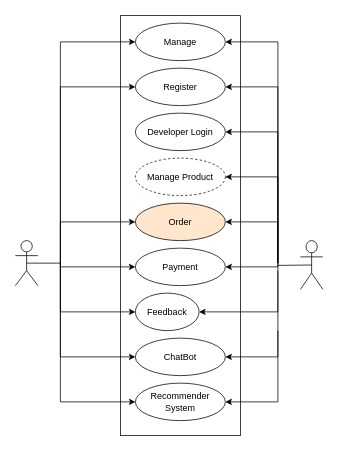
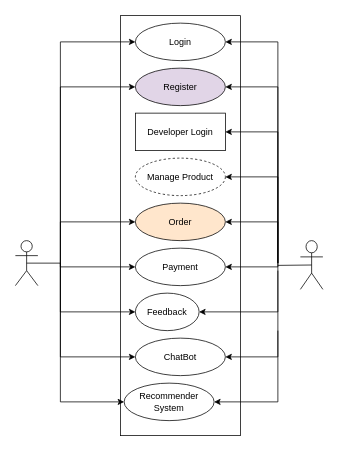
node "Manage": label "Manage" -> "Login"
node "Register": fillcolor #ffffff -> #e1d5e7
node "Developer Login": shape ellipse -> rectangle
node "Recommender System": moved (180, 402) -> (169, 402)
